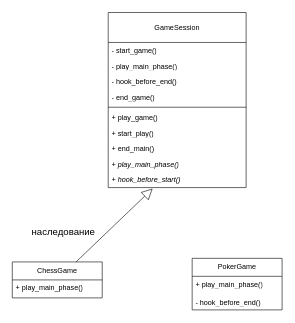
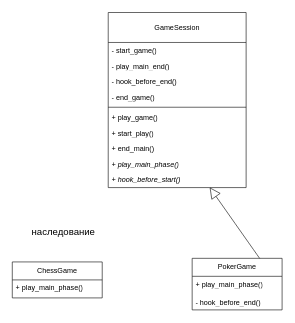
node "- play_main_phase()": label "- play_main_phase()" -> "- play_main_end()"
edge "PokerGame" -> "+ hook_before_start()": added
edge "ChessGame" -> "+ hook_before_start()": removed
